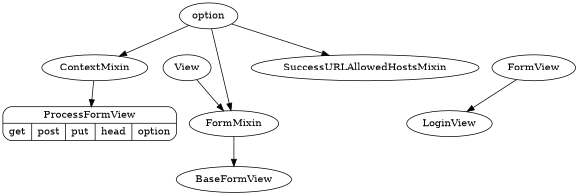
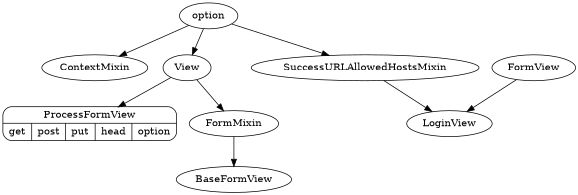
edge "option" -> "FormMixin": now "option" -> "View"
edge "ContextMixin" -> "ProcessFormView": now "View" -> "ProcessFormView"
edge "SuccessURLAllowedHostsMixin" -> "LoginView": added
